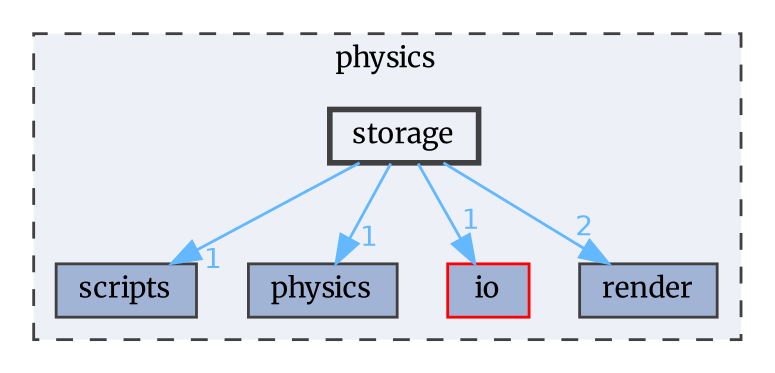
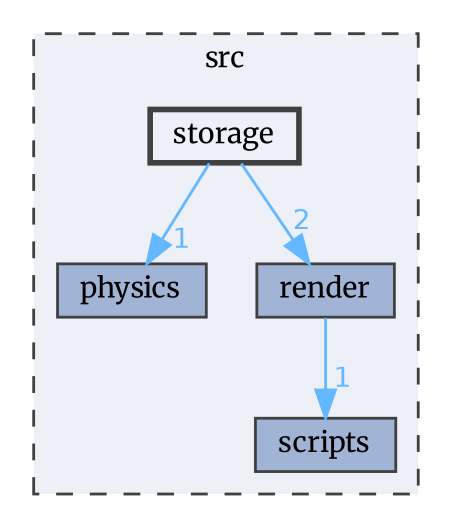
cluster "physics": label "physics" -> "src"
edge "storage" -> "scripts": now "render" -> "scripts"
node "io": removed
